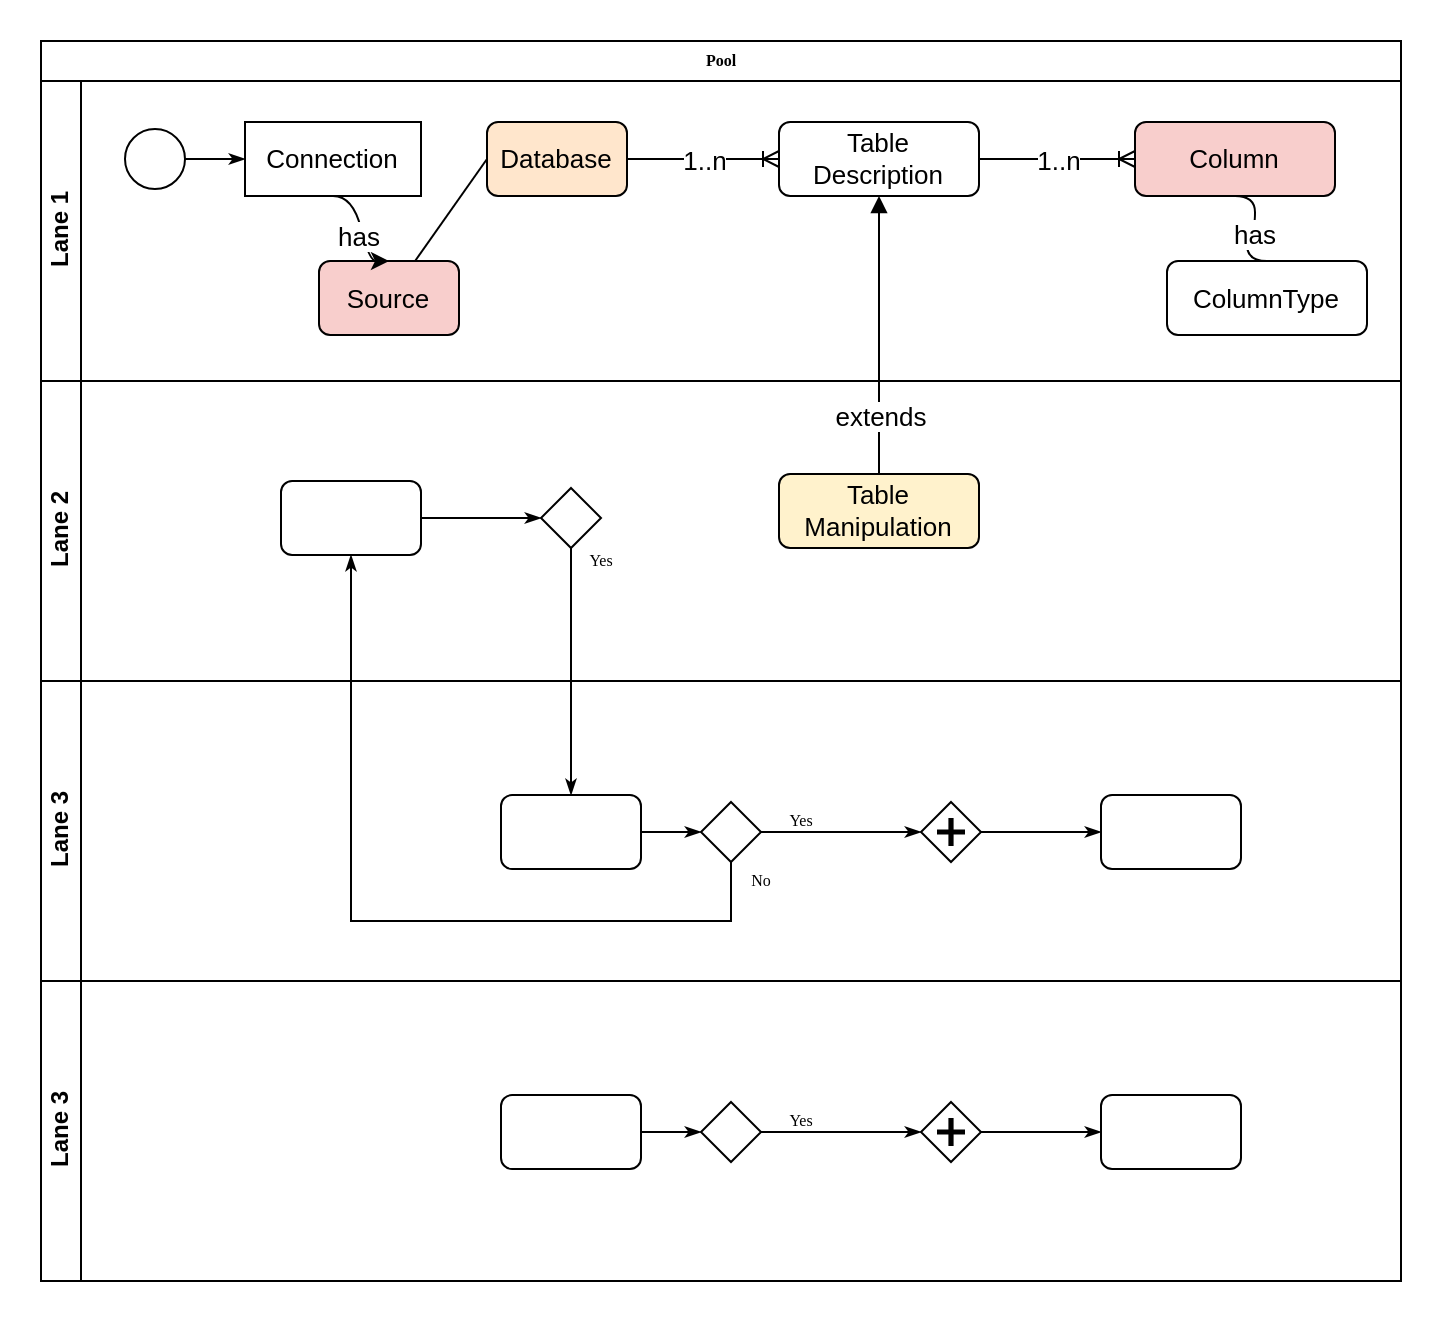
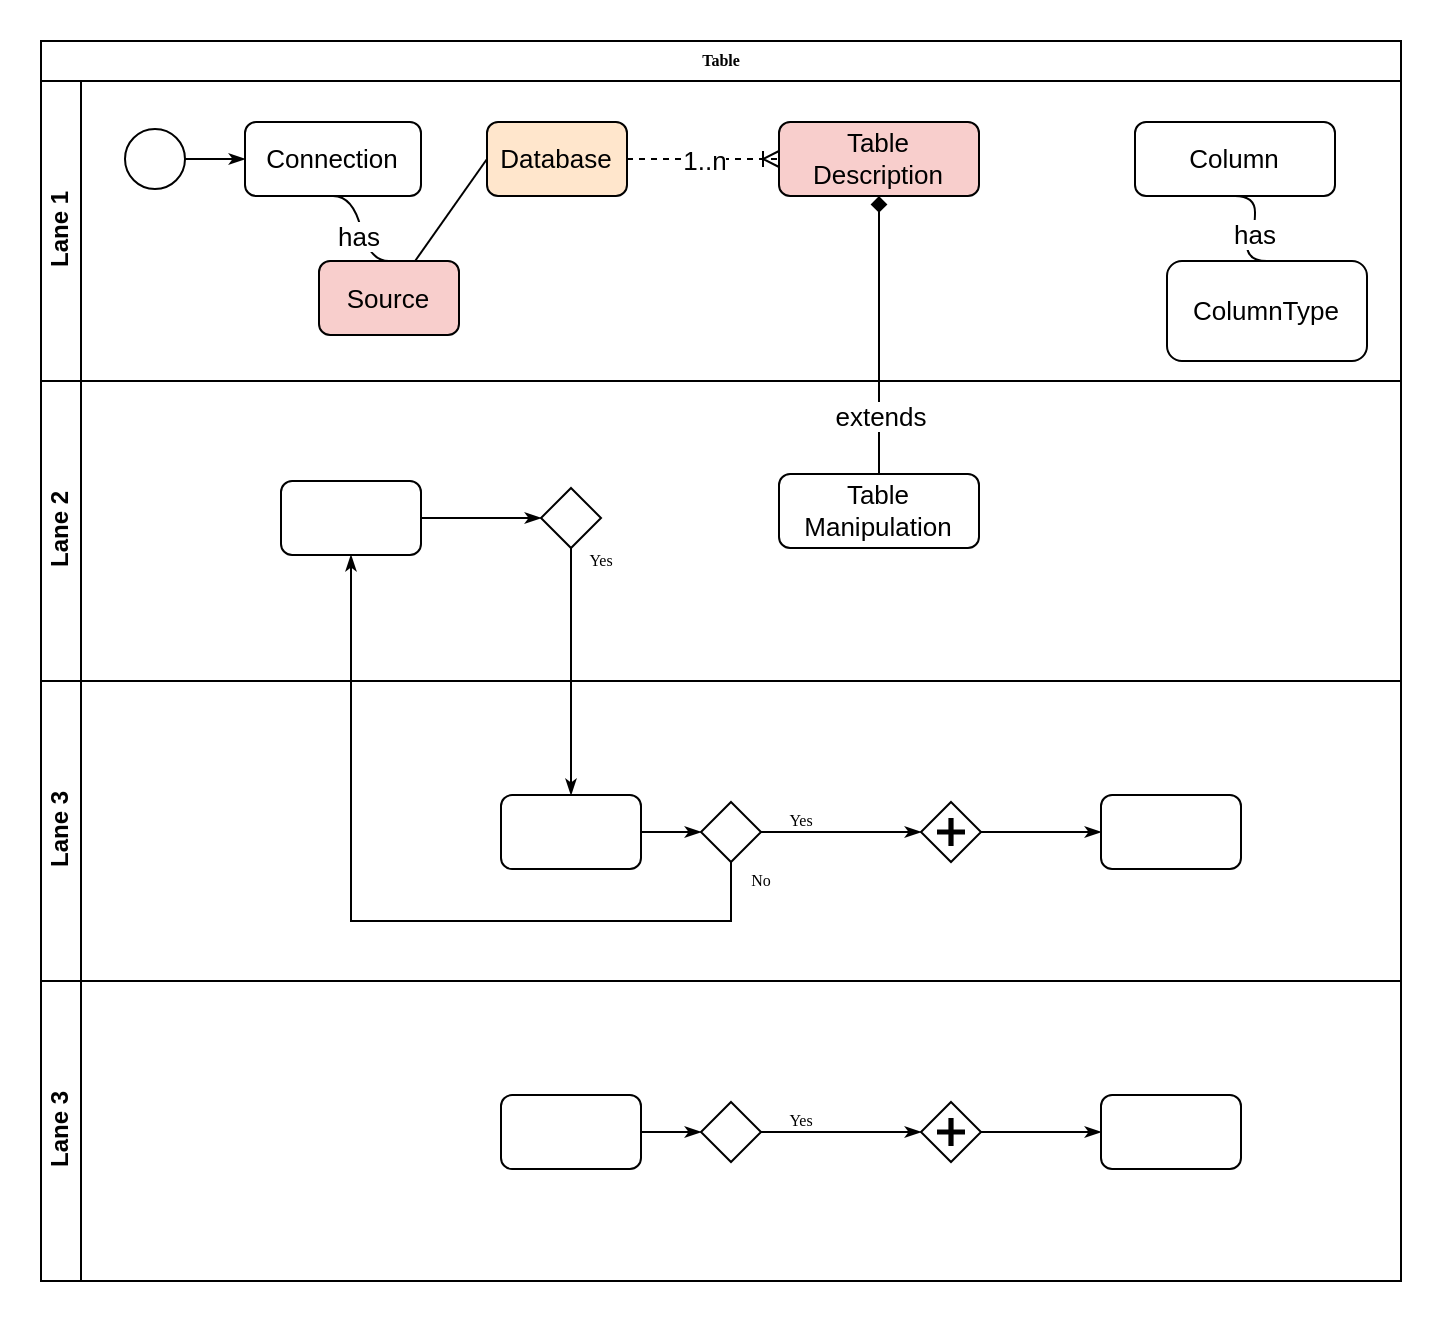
node "Pool": label "Pool" -> "Table"
node "Connection": shape rectangle -> rounded rectangle
edge "Database" -> "Table Description": style solid -> dashed
node "Table Description": fillcolor #ffffff -> #f8cecc
edge "Table Description" -> "Column": removed, label "1..n"
node "Column": fillcolor #f8cecc -> #ffffff
edge "Table Manipulation" -> "Table Description": arrowhead block -> diamond
edge "Connection" -> "Source": arrowhead classic -> none
node "ColumnType": size 200x74 -> 200x100
node "Table Manipulation": fillcolor #fff2cc -> #ffffff
